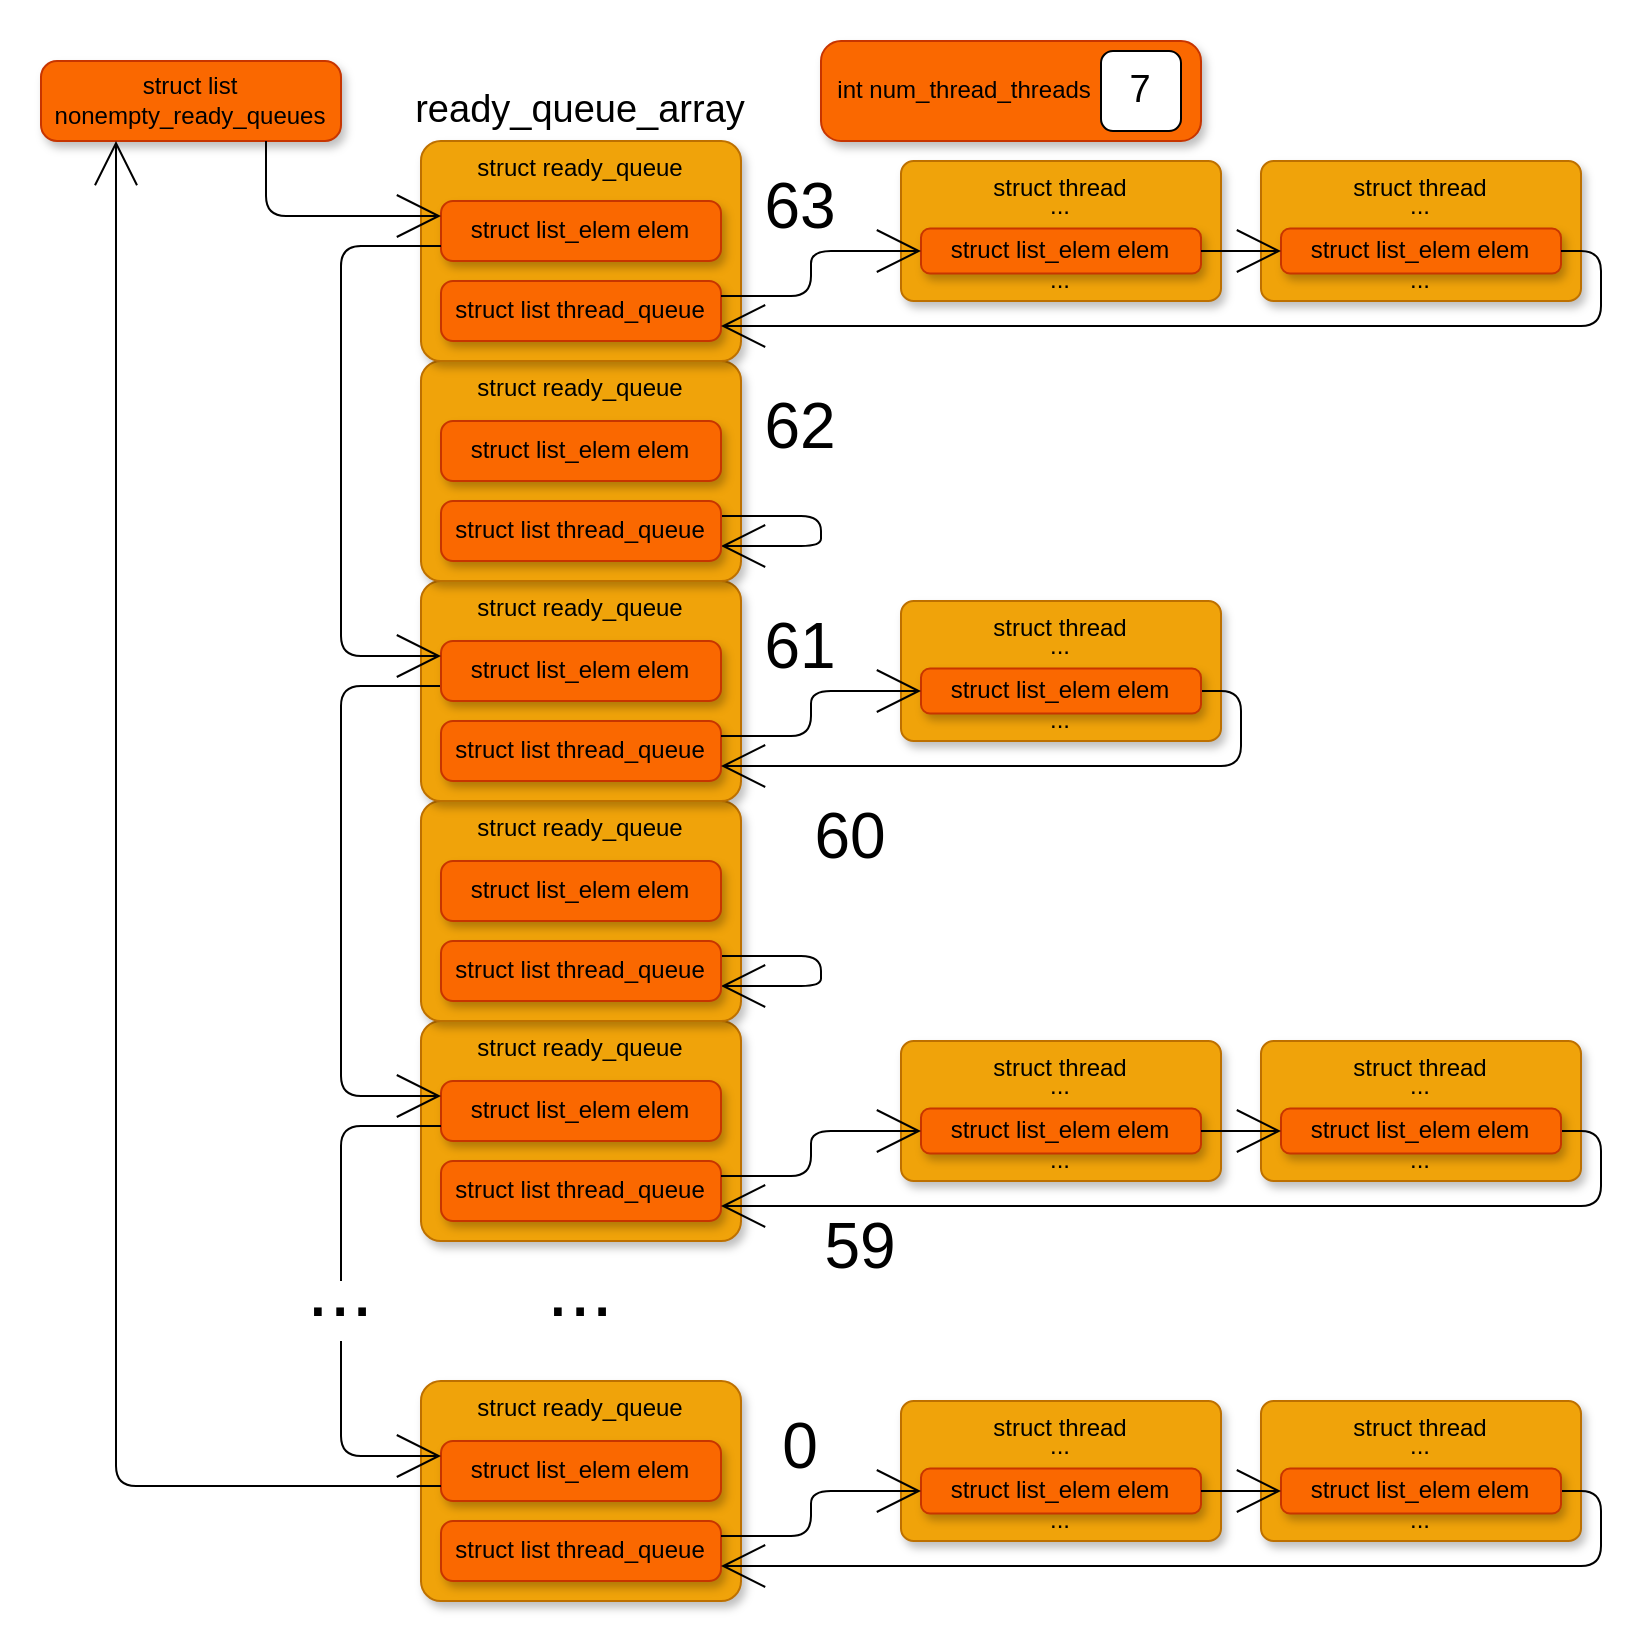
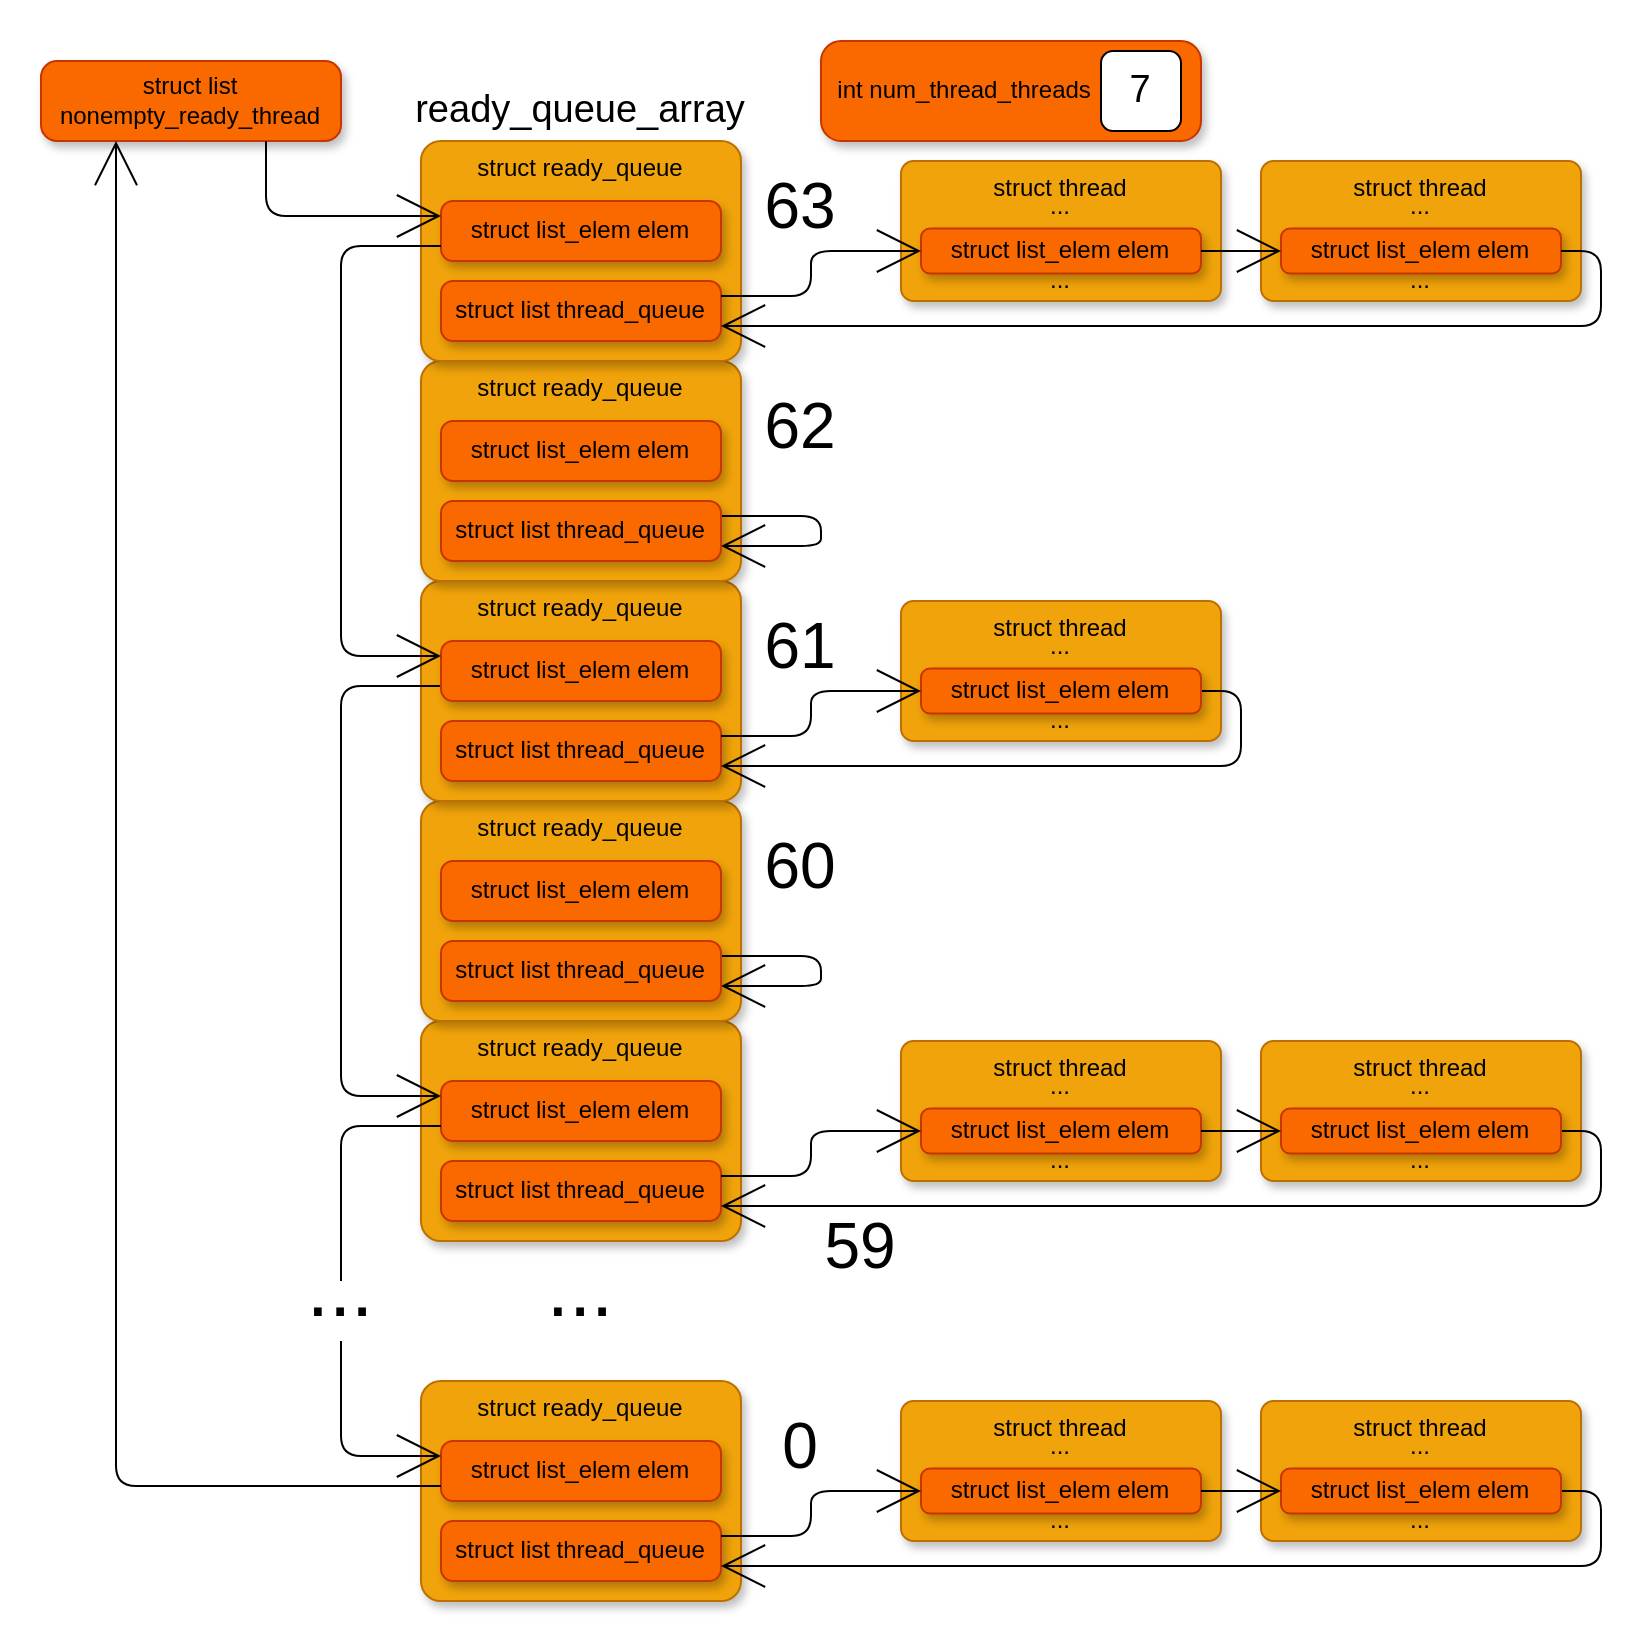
node "struct list nonempty_ready_queues": label "struct list nonempty_ready_queues" -> "struct list nonempty_ready_thread"
node "60": moved (851, 836) -> (801, 866)
